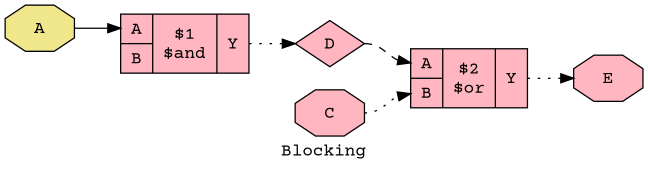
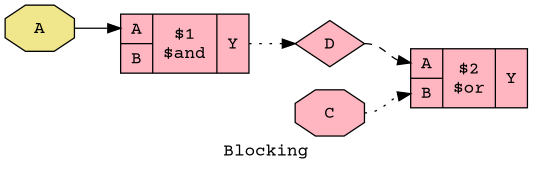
node "E": removed
